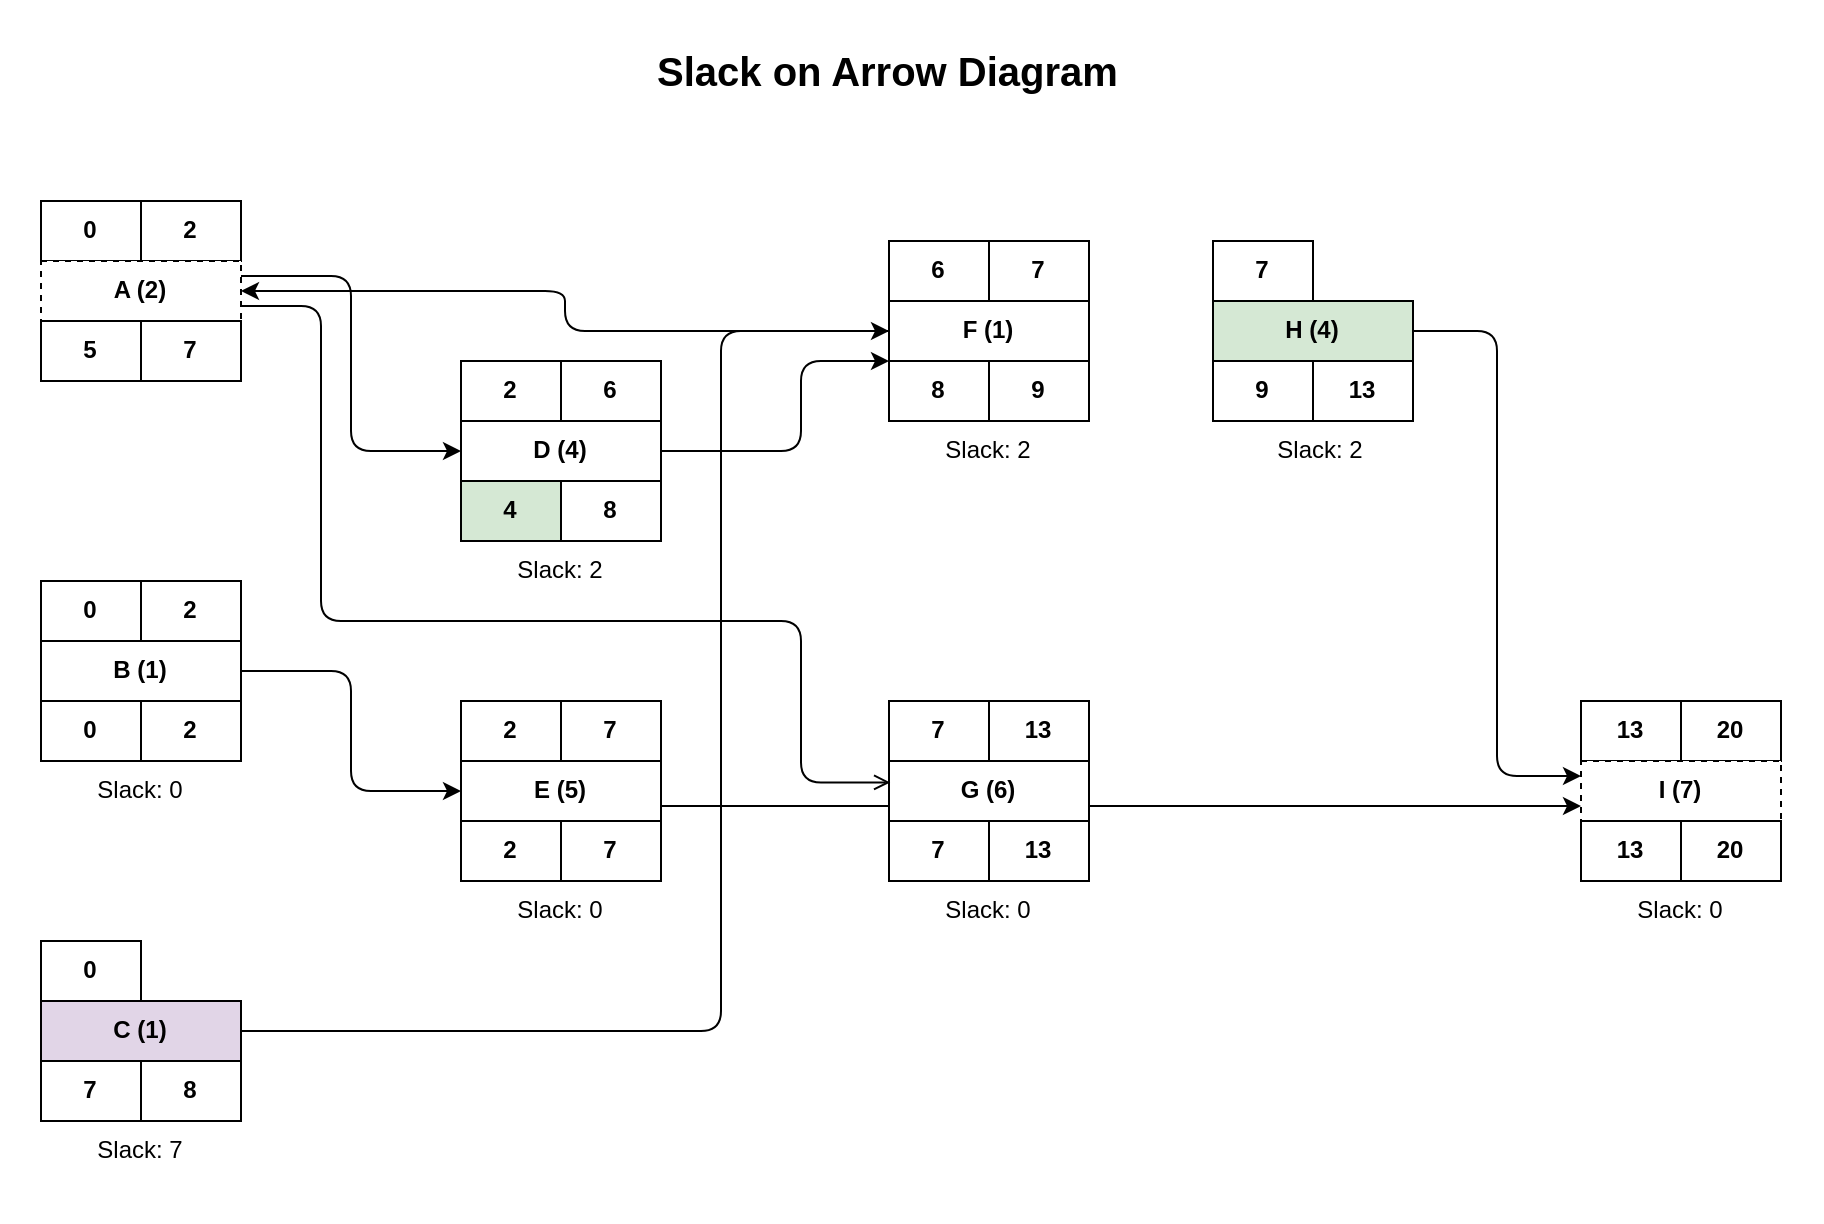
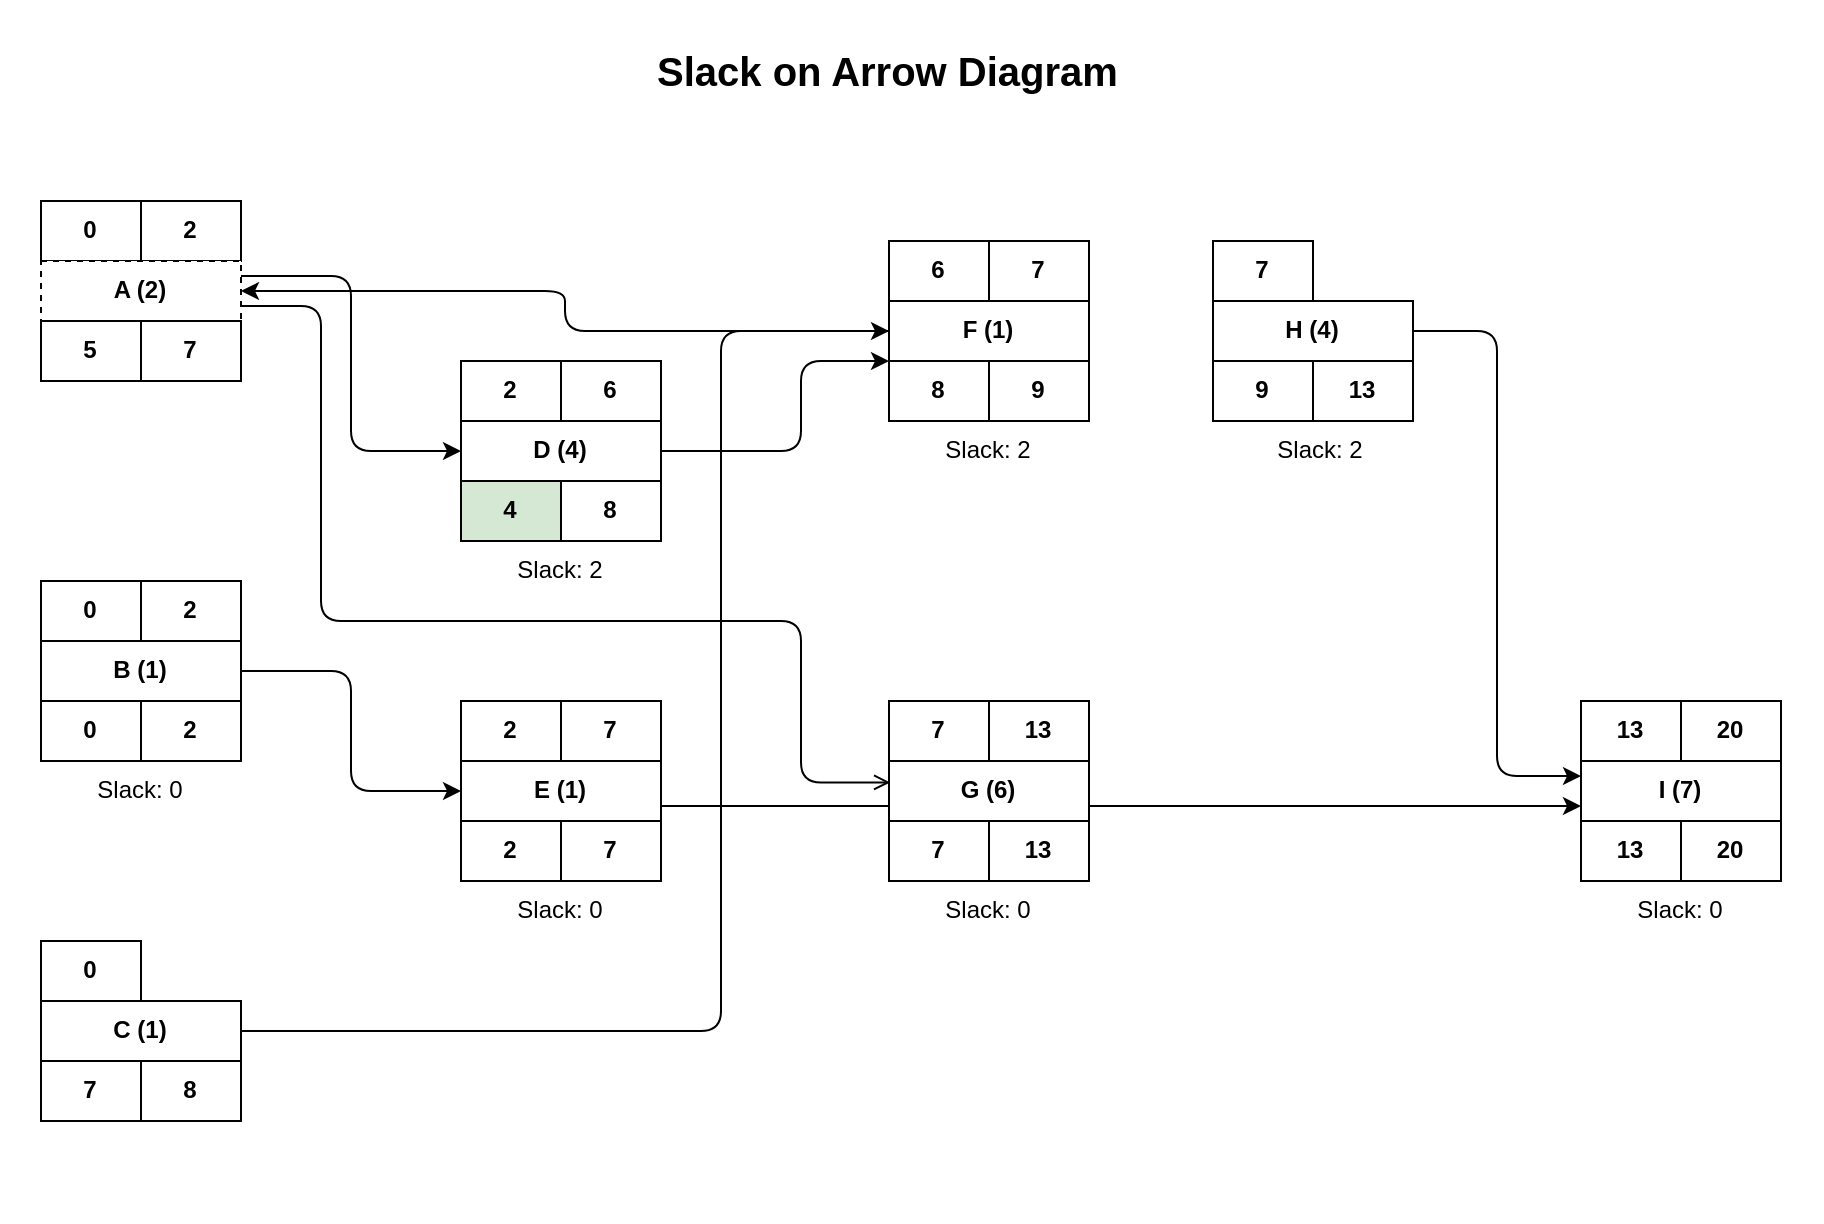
node "H (4)": fillcolor #d5e8d4 -> #ffffff
node "E (5)": label "E (5)" -> "E (1)"
node "I (7)": style dashed -> solid
node "C (1)": fillcolor #e1d5e7 -> #ffffff
node "Slack: 7": removed
